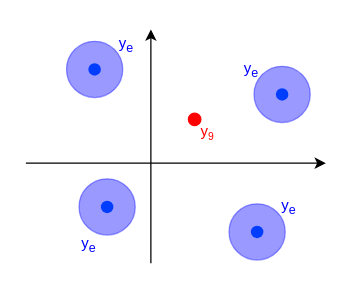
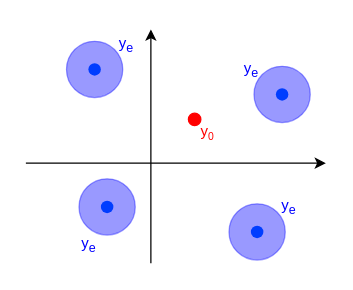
node "y9": label "y9" -> "y0"
